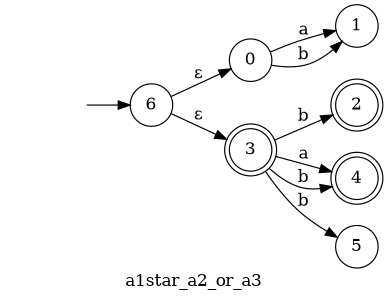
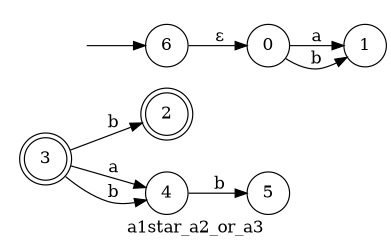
edge "6" -> "3": removed, label "ε"
node "4": shape doublecircle -> circle
edge "3" -> "5": now "4" -> "5"
